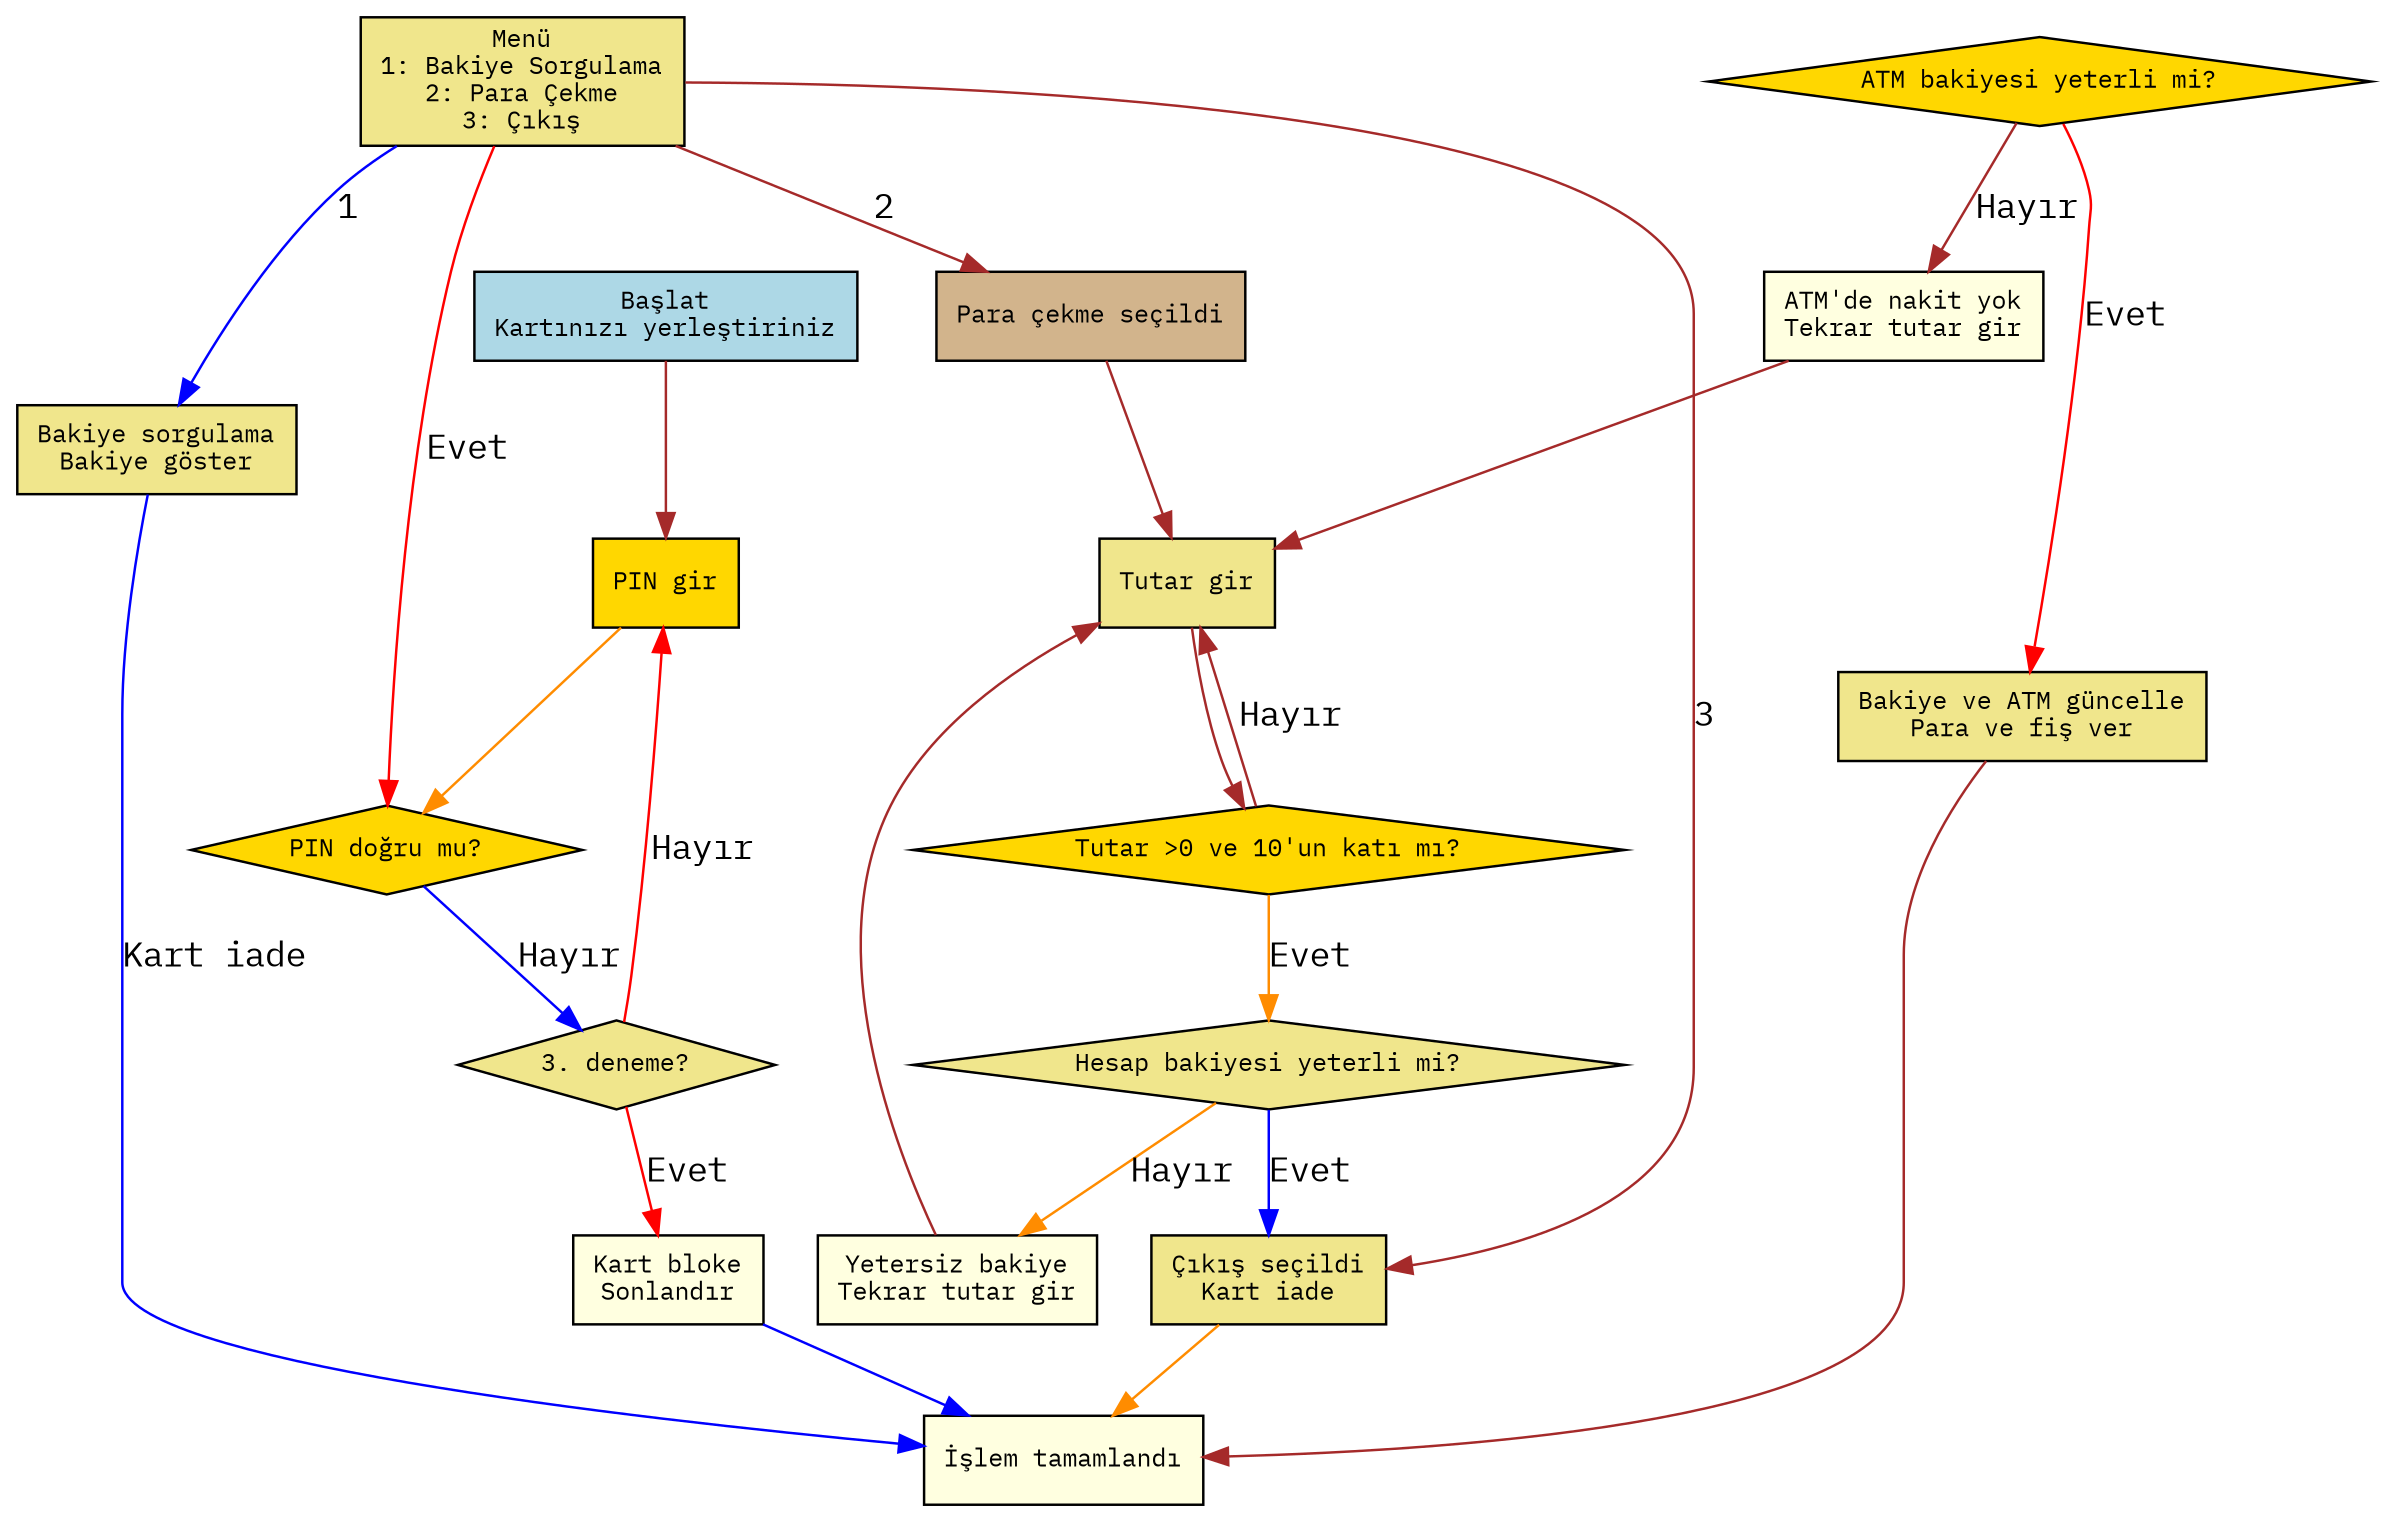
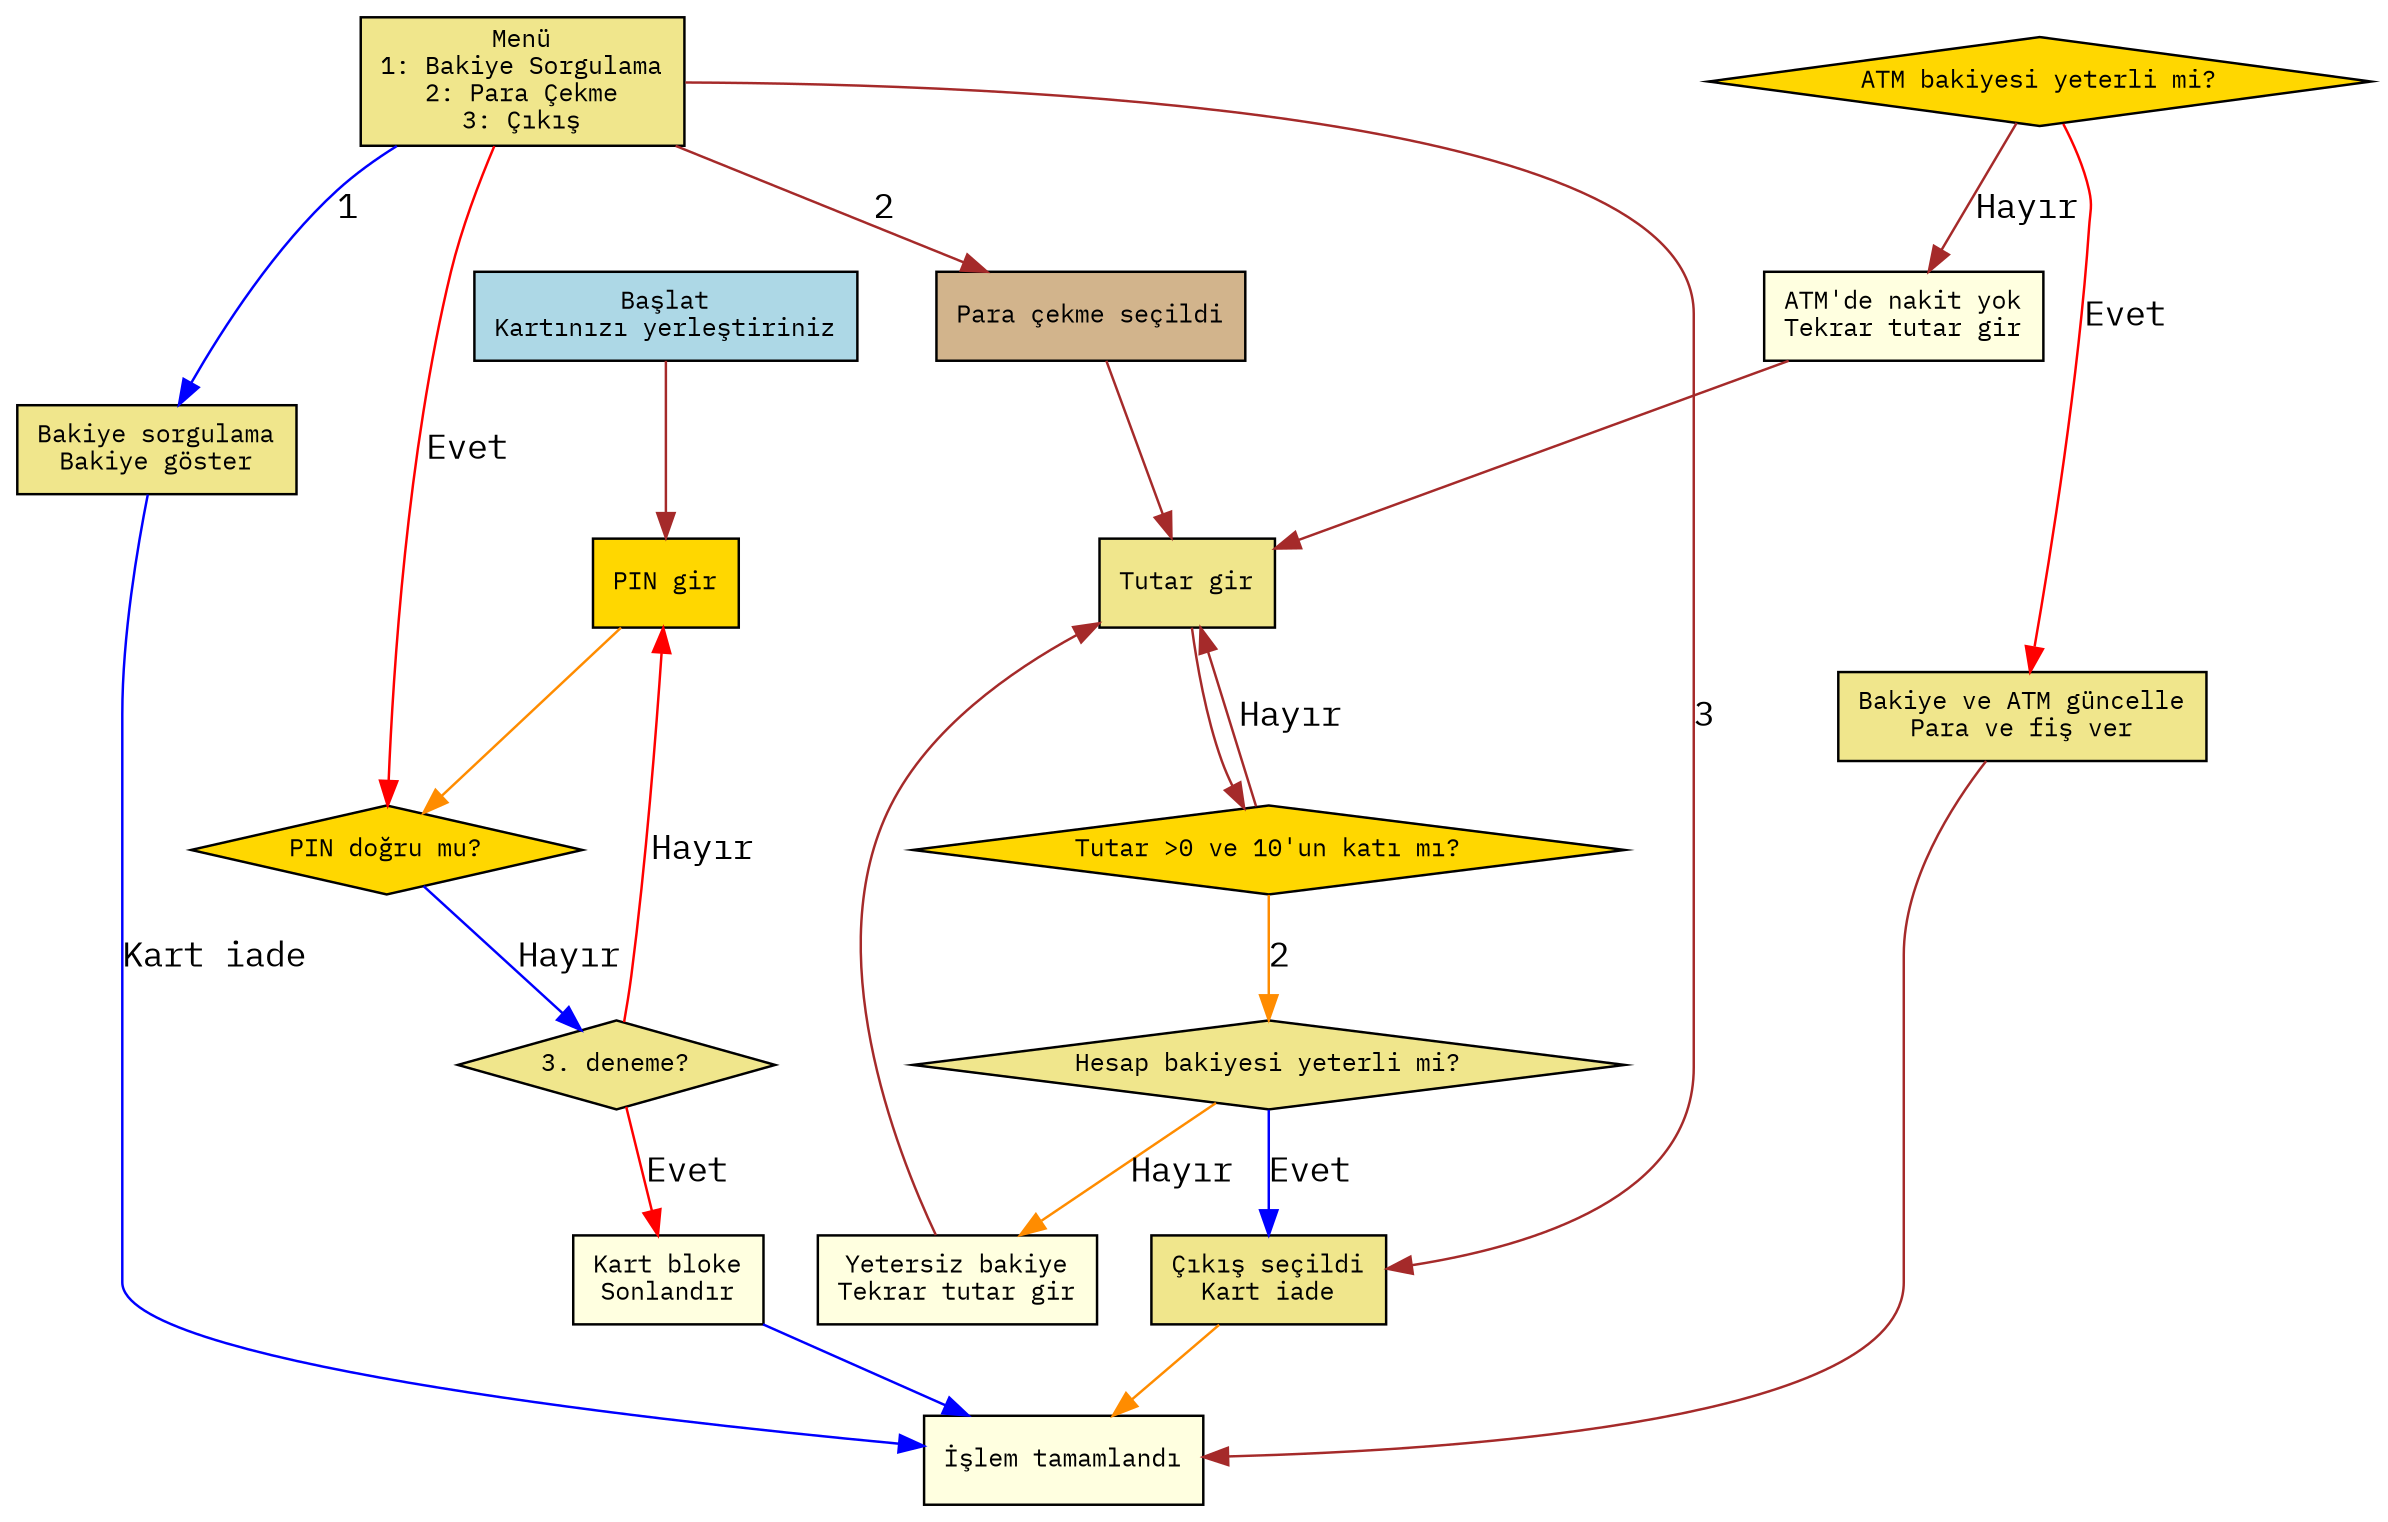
edge "Tutar >0 ve 10'un katı mı?" -> "Hesap bakiyesi yeterli mi?": label "Evet" -> "2"
